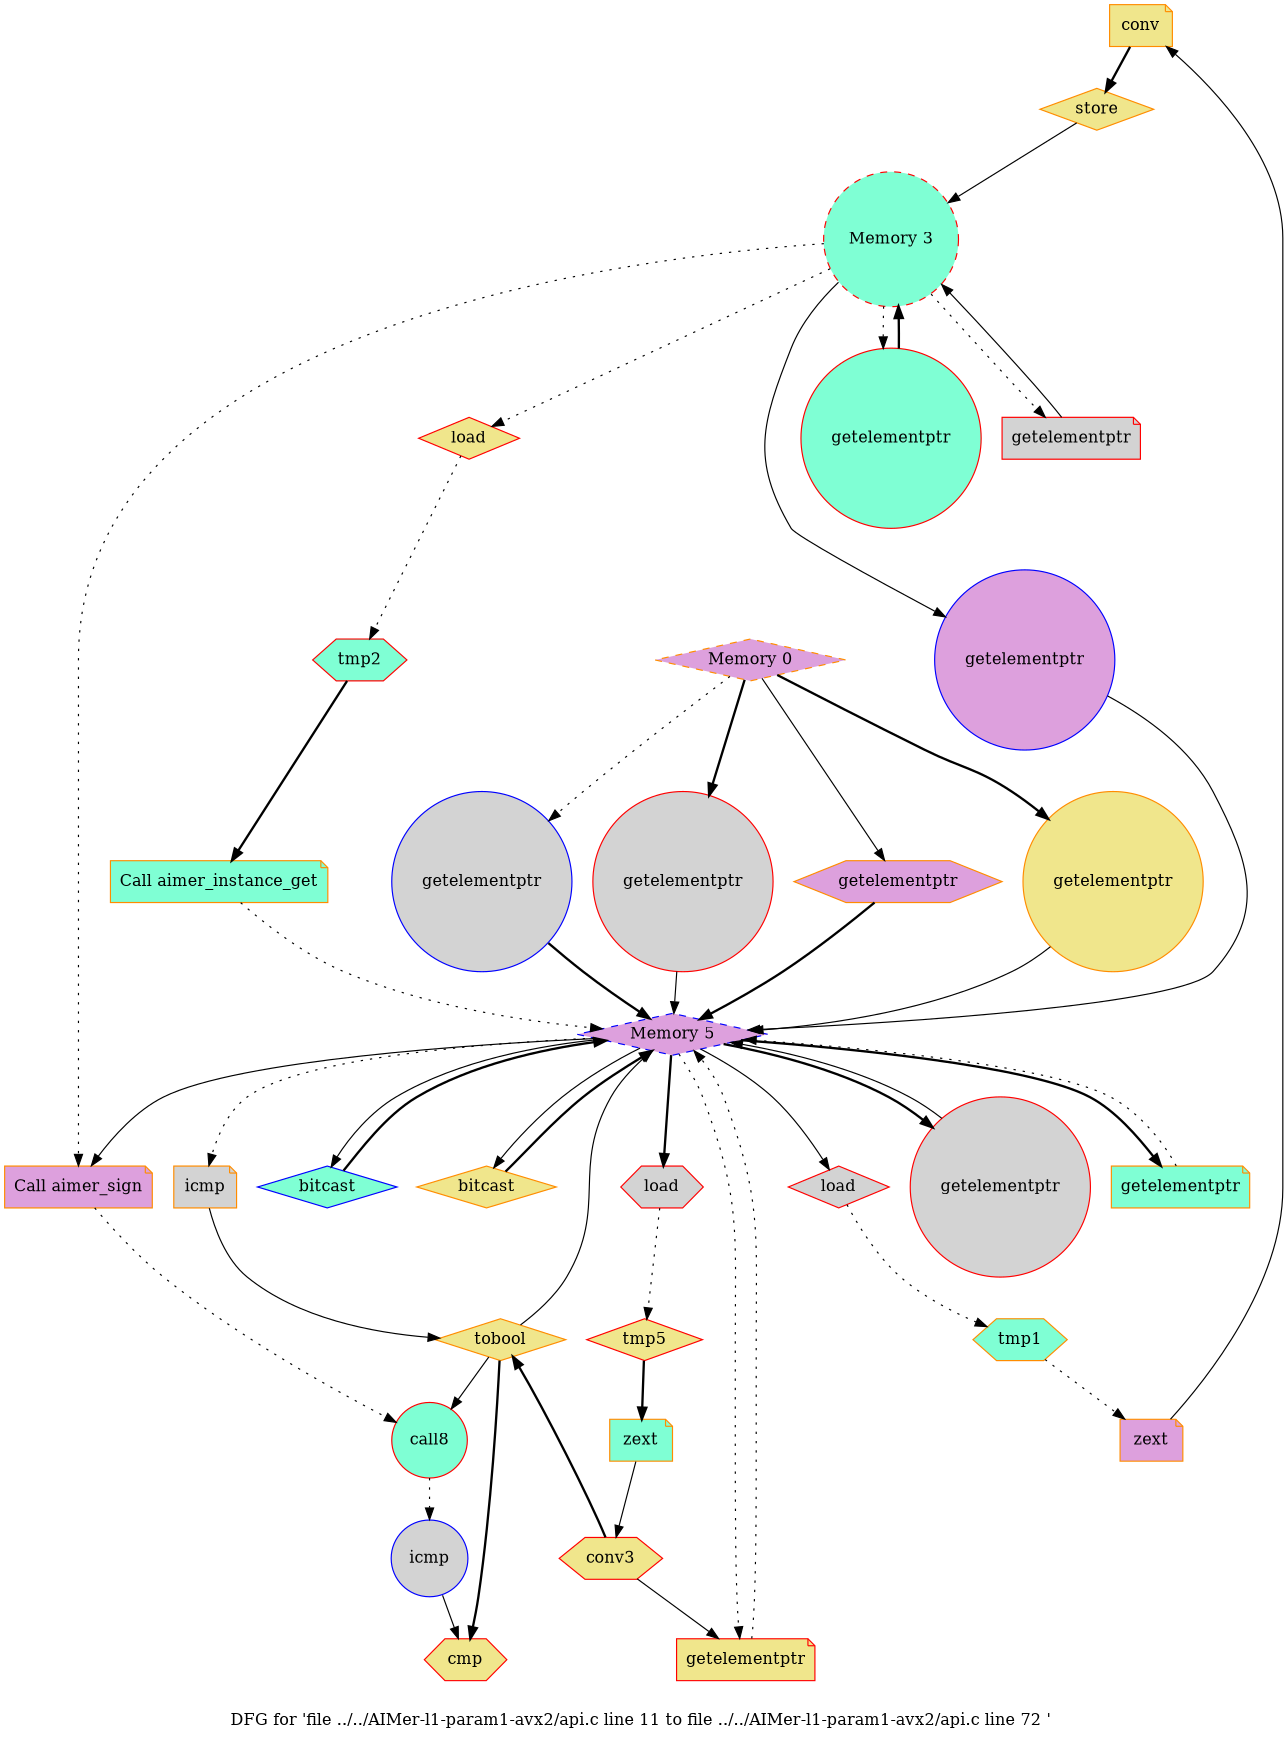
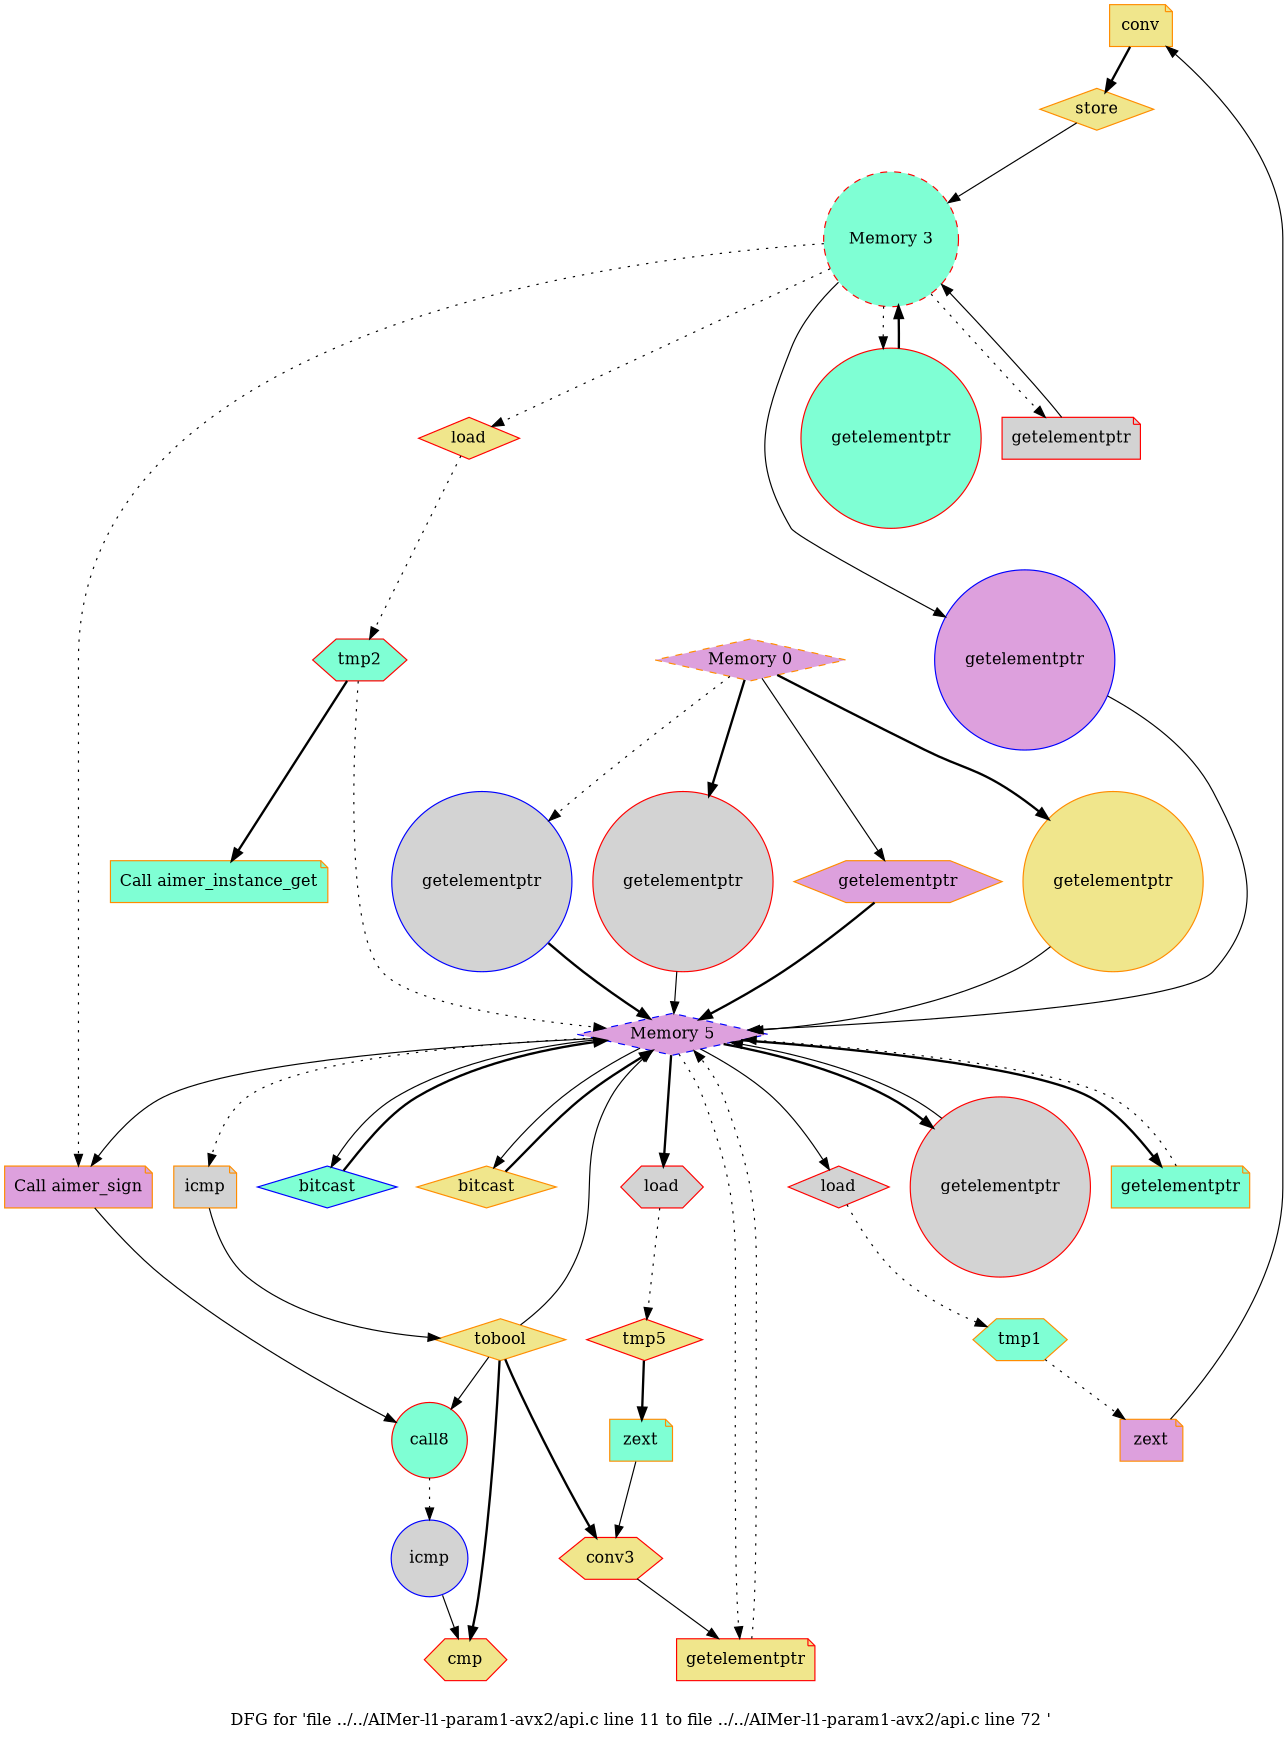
edge "Call aimer_instance_get" -> "Memory 5": now "tmp2" -> "Memory 5"
edge "Call aimer_sign" -> "call8": style dotted -> solid
edge "conv3" -> "tobool": reversed
